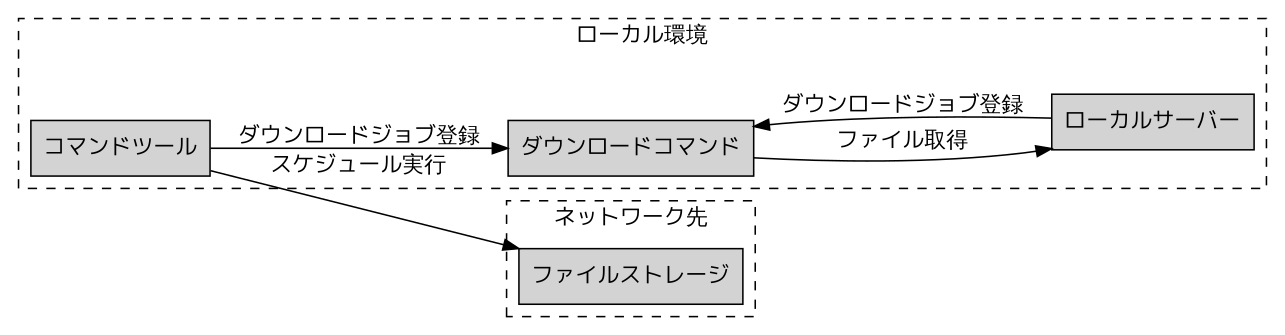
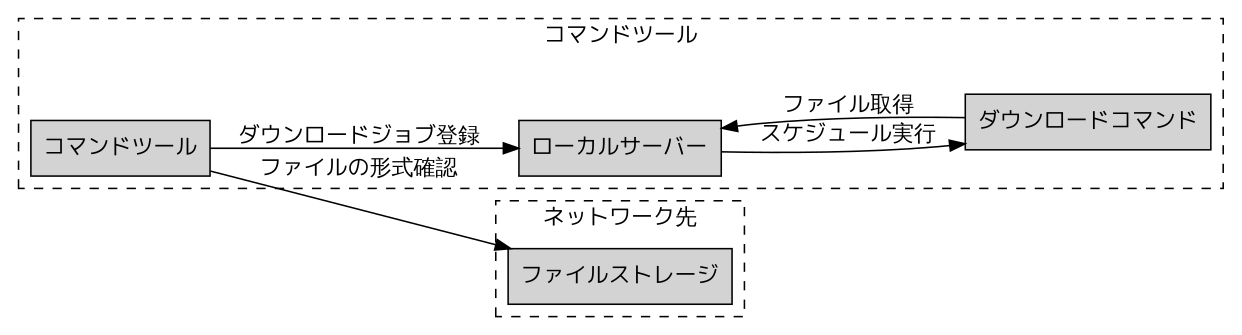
cluster "ローカル環境": label "ローカル環境" -> "コマンドツール"
edge "ローカルサーバー" -> "ダウンロードコマンド": label "ダウンロードジョブ登録" -> "スケジュール実行"
edge "コマンドツール" -> "ダウンロードコマンド": now "コマンドツール" -> "ローカルサーバー"
edge "コマンドツール" -> "ファイルストレージ": label "スケジュール実行" -> "ファイルの形式確認"
